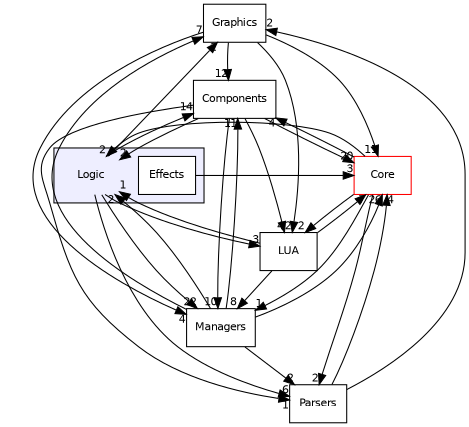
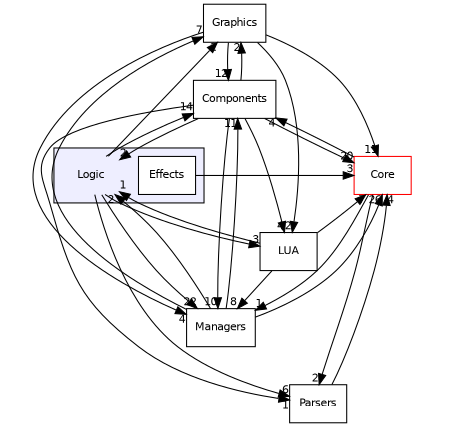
edge "Core" -> "Logic": removed
edge "Parsers" -> "Graphics": now "Components" -> "Graphics"
edge "Core" -> "LUA": removed
edge "Managers" -> "Parsers": removed
